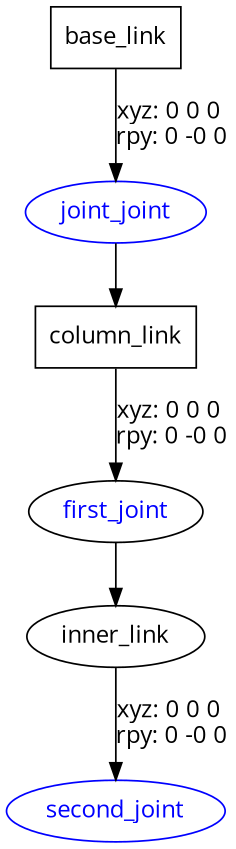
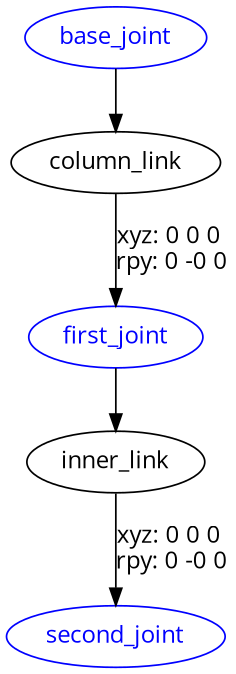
node "base_link": removed
node "joint_joint": label "joint_joint" -> "base_joint"
node "column_link": shape box -> ellipse
node "first_joint": color black -> blue
